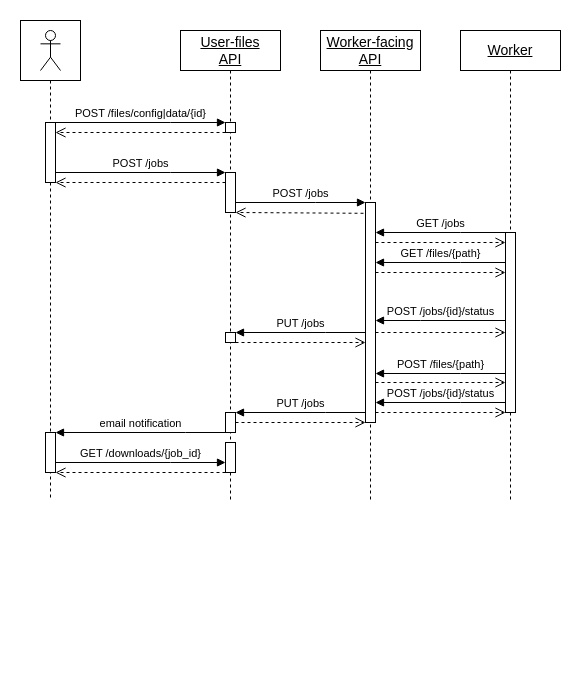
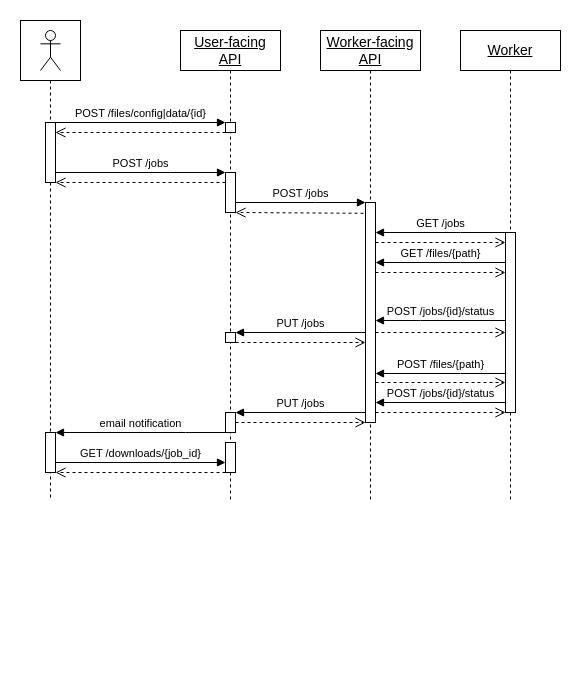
node "User-files API": label "User-files API" -> "User-facing API"
